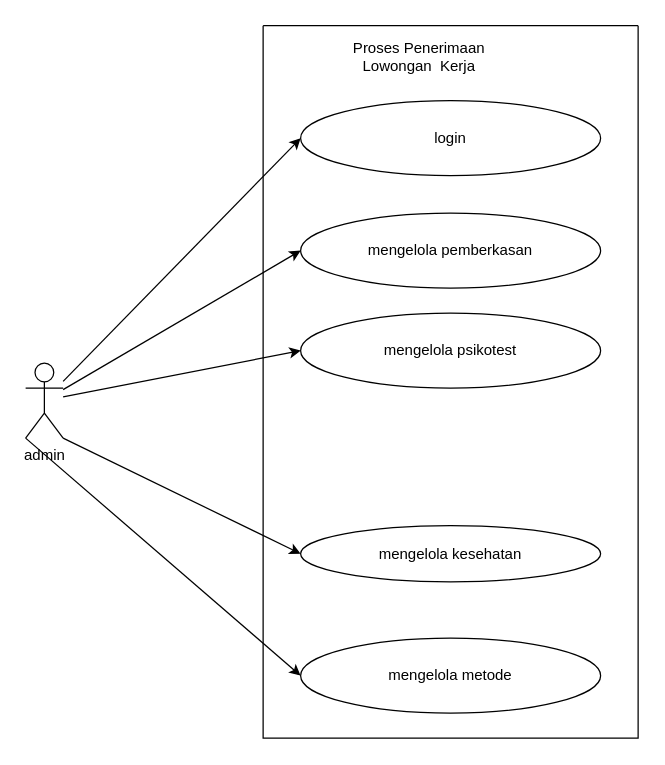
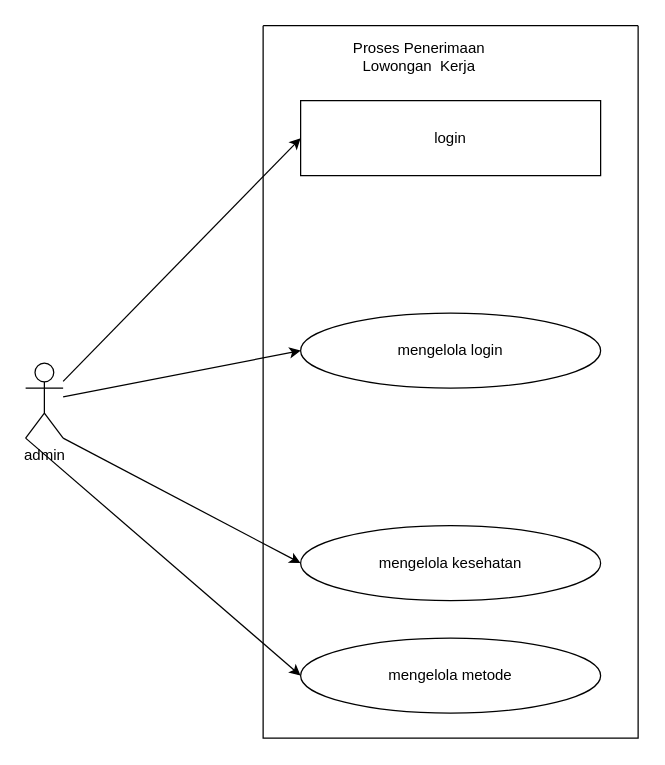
node "login": shape ellipse -> rectangle
node "mengelola pemberkasan": removed
edge "admin" -> "mengelola pemberkasan": removed
node "mengelola psikotest": label "mengelola psikotest" -> "mengelola login"
node "mengelola kesehatan": size 300x56 -> 300x75
